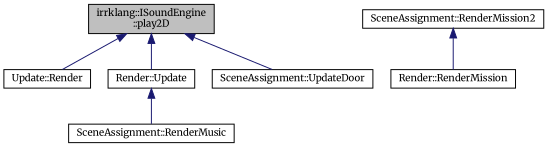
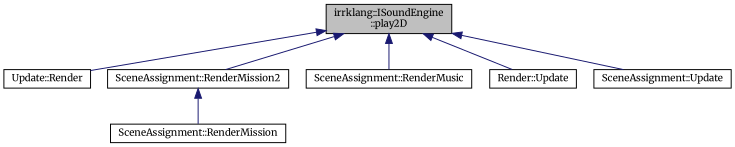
edge "SceneAssignment::RenderMission2" -> "irrklang::ISoundEngine ::play2D": added
node "SceneAssignment::UpdateDoor": label "SceneAssignment::UpdateDoor" -> "SceneAssignment::Update"
node "Render::RenderMission": label "Render::RenderMission" -> "SceneAssignment::RenderMission"
edge "SceneAssignment::RenderMusic" -> "Render::Update": now "SceneAssignment::RenderMusic" -> "irrklang::ISoundEngine ::play2D"
